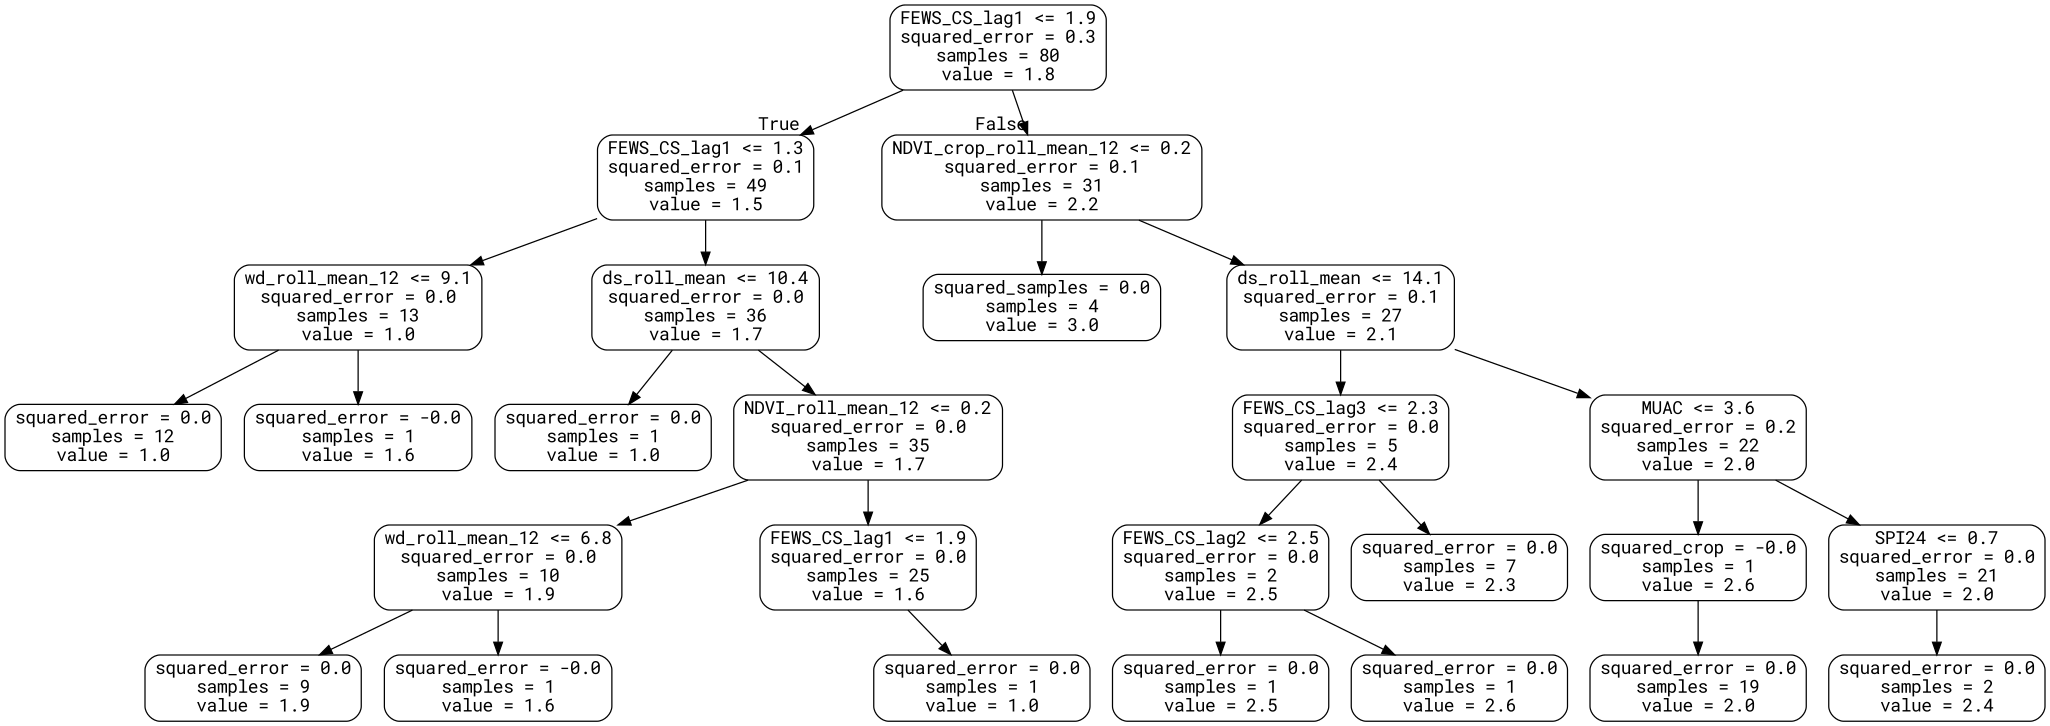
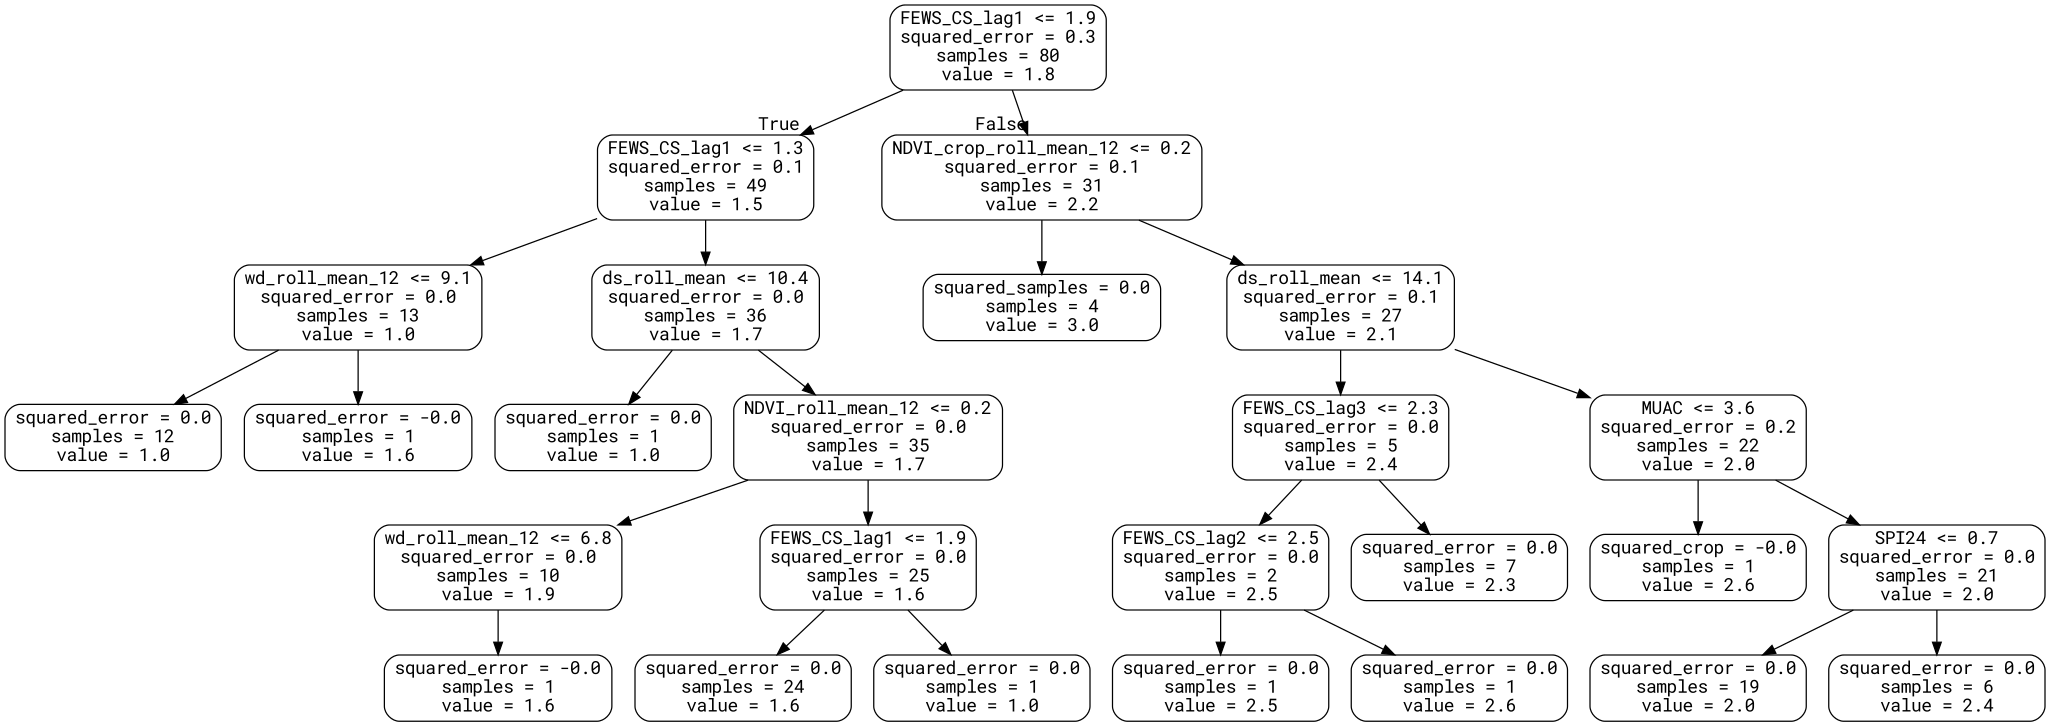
edge "squared_crop = -0.0 samples = 1 value = 2.6" -> "squared_error = 0.0 samples = 19 value = 2.0": now "SPI24 <= 0.7 squared_error = 0.0 samples = 21 value = 2.0" -> "squared_error = 0.0 samples = 19 value = 2.0"
node "squared_error = 0.0 samples = 9 value = 1.9": removed
node "squared_error = 0.0 samples = 24 value = 1.6": added
node "squared_error = 0.0 samples = 2 value = 2.4": label "squared_error = 0.0 samples = 2 value = 2.4" -> "squared_error = 0.0 samples = 6 value = 2.4"
